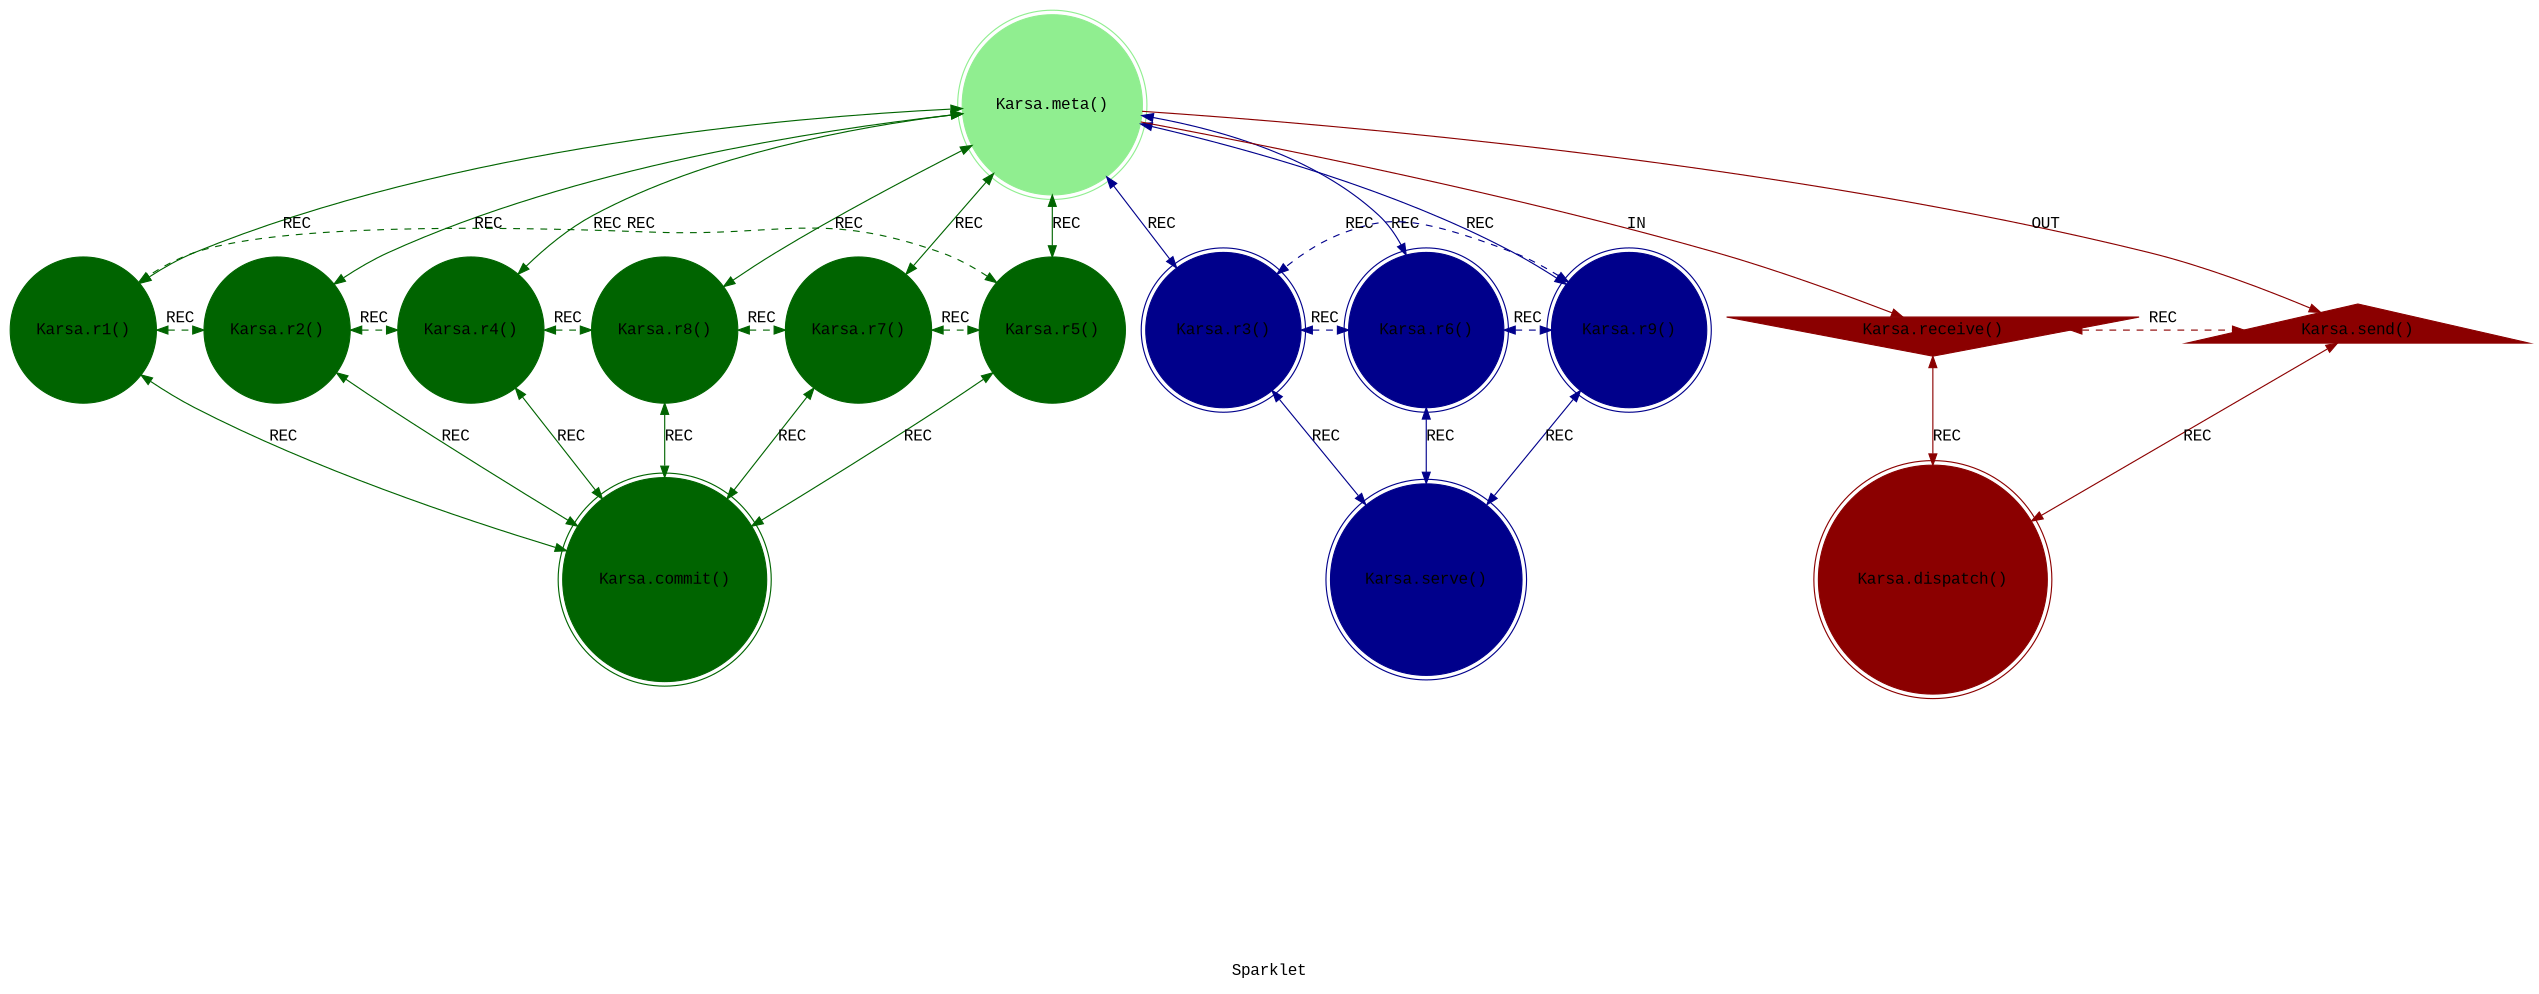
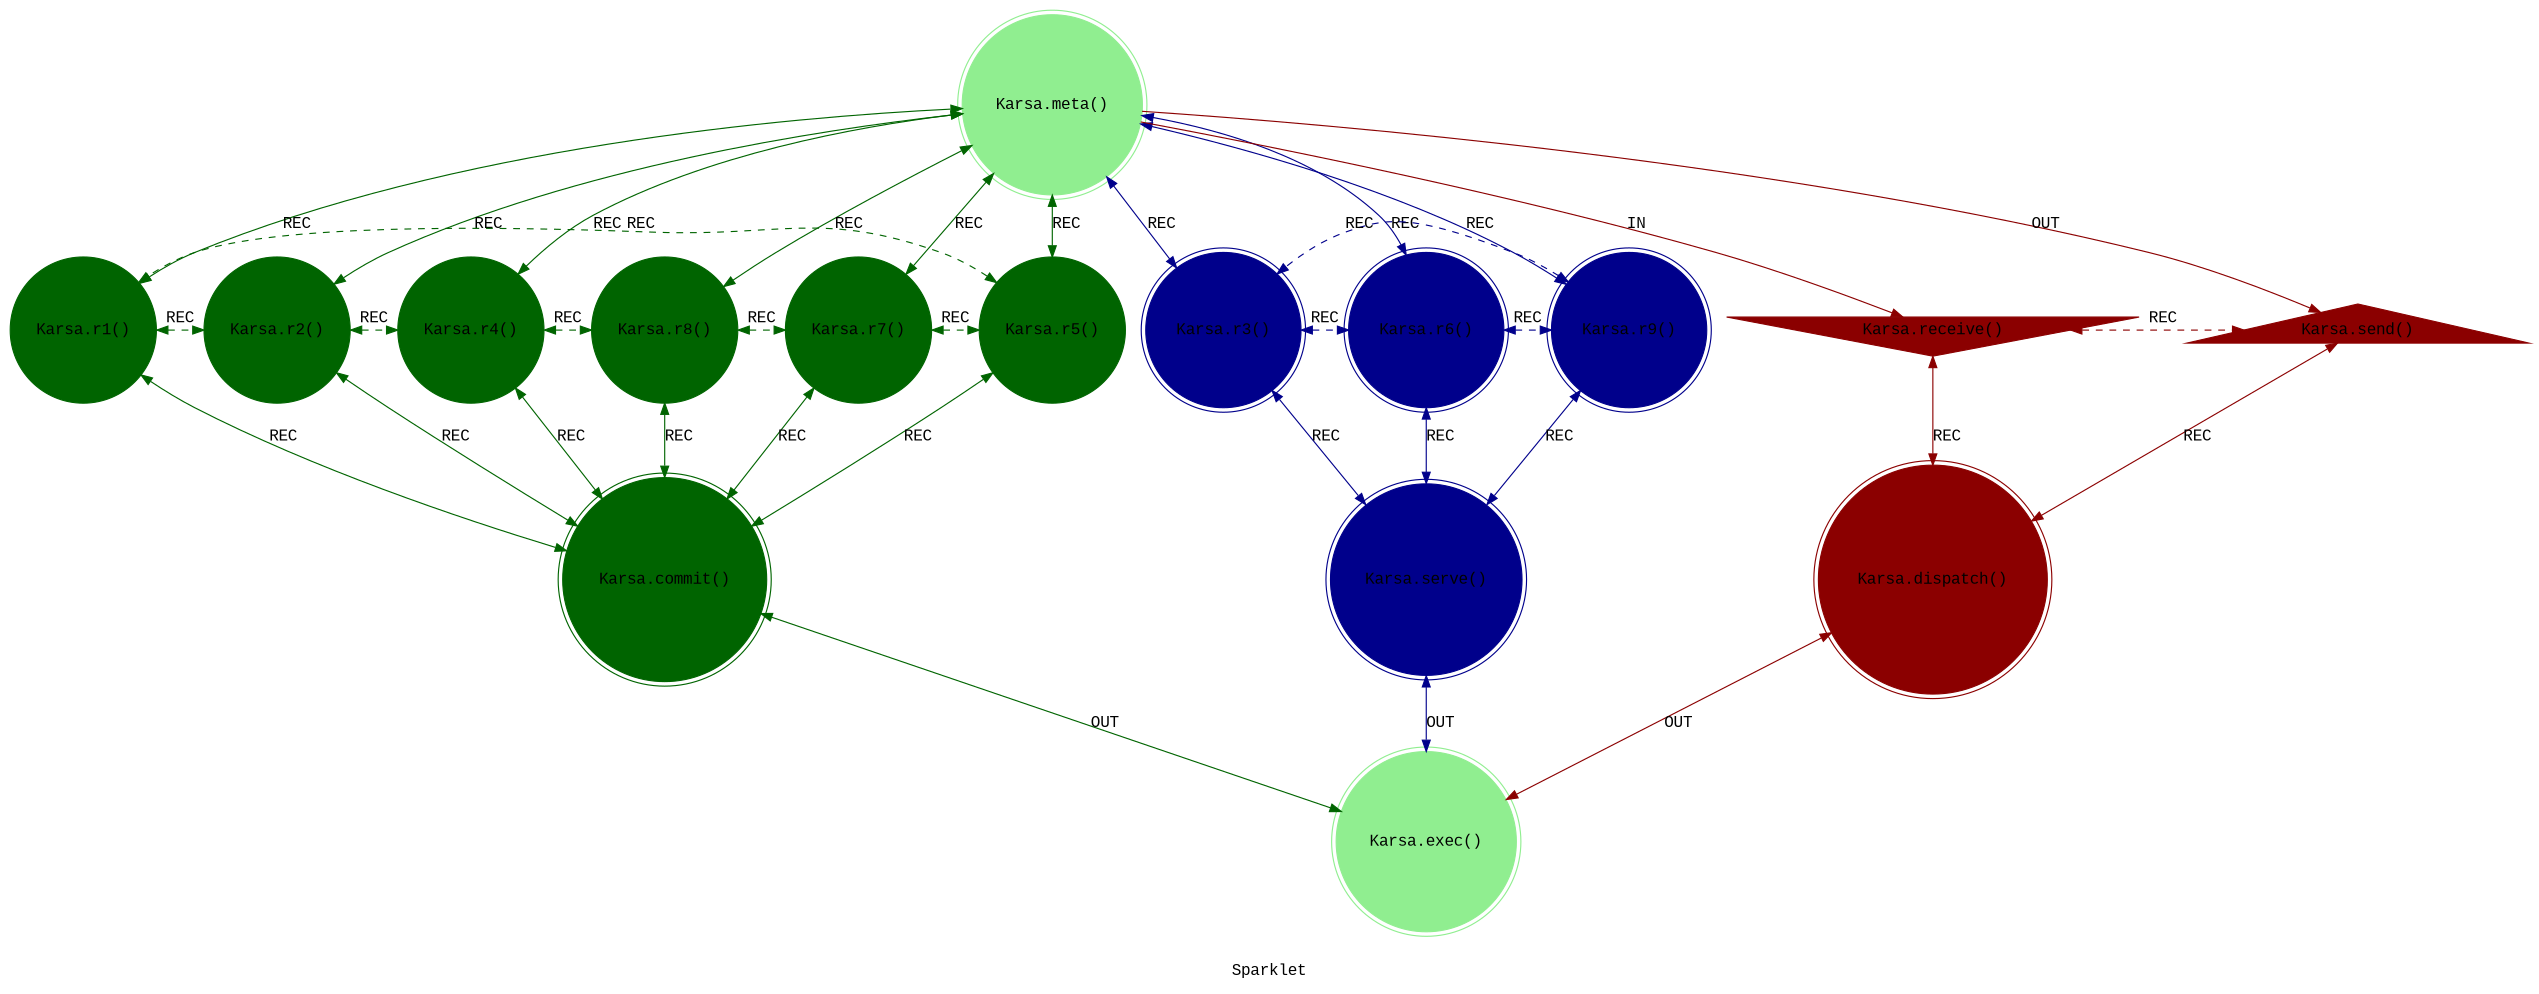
node "Karsa.exec()": added
